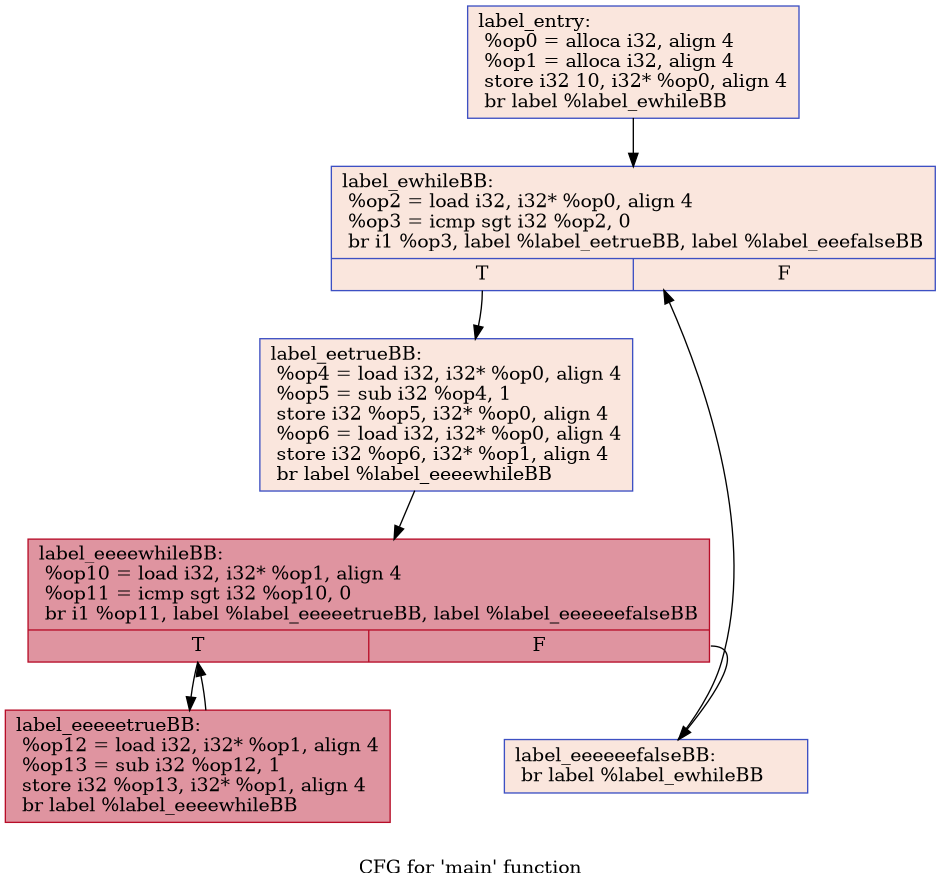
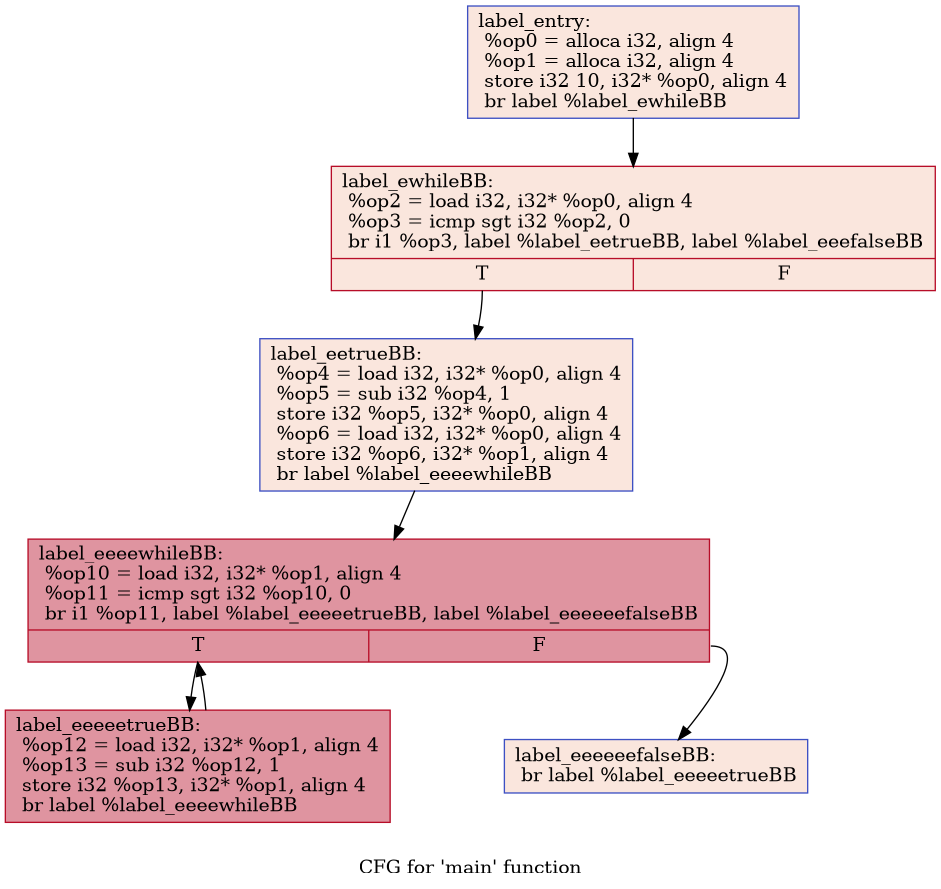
node "label_ewhileBB:": color #3d50c3ff -> #b70d28ff
edge "label_eeeeeefalseBB:" -> "label_ewhileBB:": removed
node "label_eeeeeefalseBB:": text "br label %label_ewhileBB" -> "br label %label_eeeeetrueBB"
